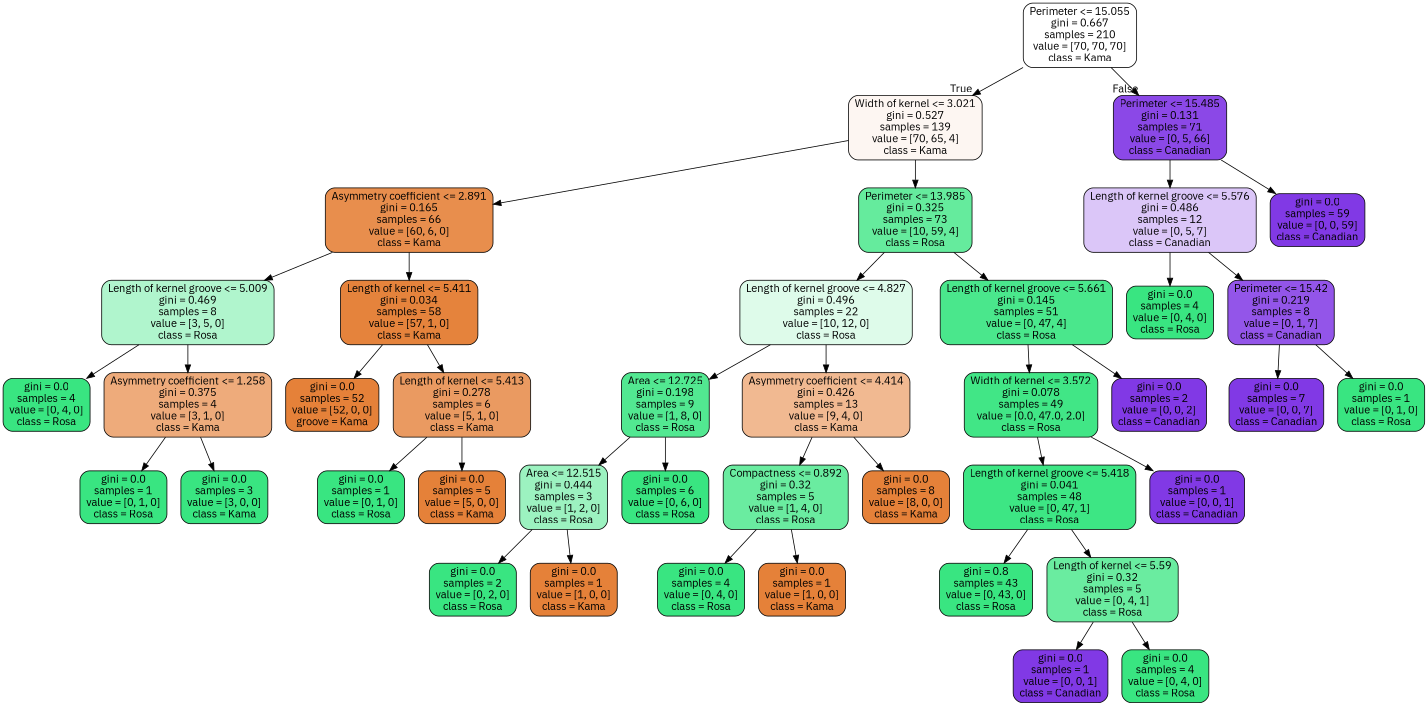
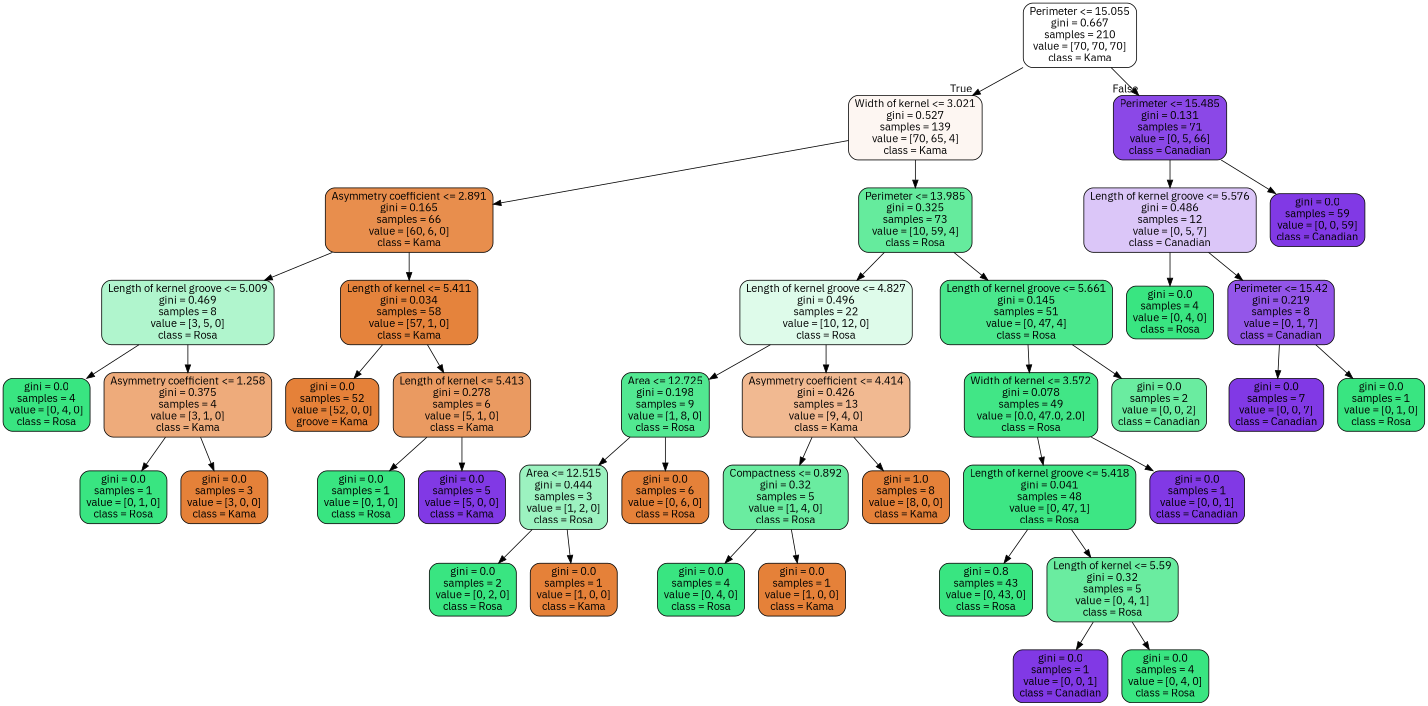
node "gini = 0.0 samples = 2 value = [0, 0, 2] class = Canadian": fillcolor #8139e5 -> #6aeca0
node "gini = 0.0 samples = 3 value = [3, 0, 0] class = Kama": fillcolor #39e581 -> #e58139
node "gini = 0.0 samples = 5 value = [5, 0, 0] class = Kama": fillcolor #e58139 -> #8139e5
node "gini = 0.0 samples = 6 value = [0, 6, 0] class = Rosa": fillcolor #39e581 -> #e58139
node "gini = 0.0 samples = 8 value = [8, 0, 0] class = Kama": label "gini = 0.0 samples = 8 value = [8, 0, 0] class = Kama" -> "gini = 1.0 samples = 8 value = [8, 0, 0] class = Kama"
